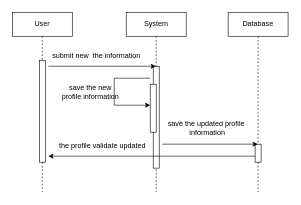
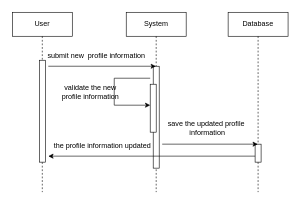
node "submit new the information": label "submit new the information" -> "submit new profile information"
node "save the new profile information": label "save the new profile information" -> "validate the new profile information"
node "the profile validate updated": label "the profile validate updated" -> "the profile information updated"
